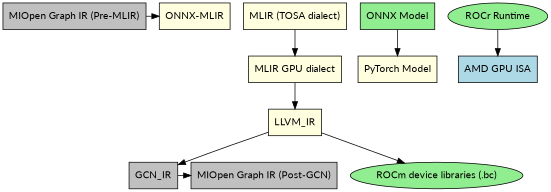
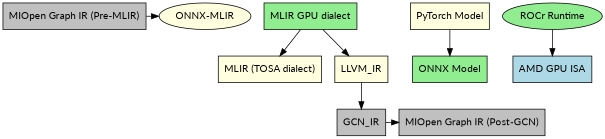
node "ONNX-MLIR": shape box -> ellipse
edge "MLIR (TOSA dialect)" -> "MLIR GPU dialect": reversed
edge "ONNX Model" -> "PyTorch Model": reversed
node "MLIR GPU dialect": fillcolor lightyellow -> lightgreen
node "ROCm device libraries (.bc)": removed
